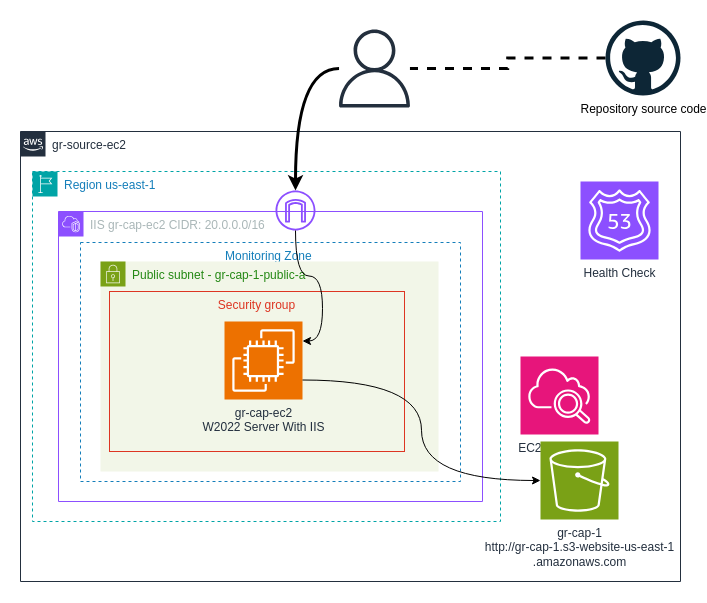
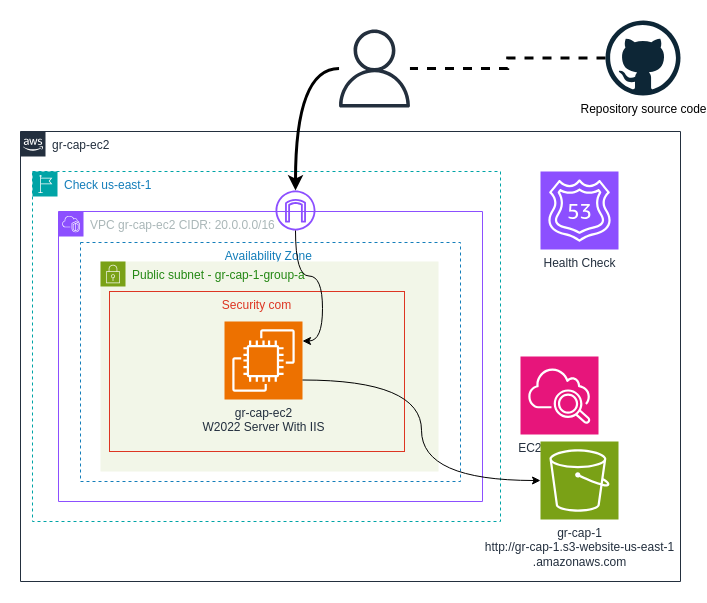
node "gr-source-ec2": label "gr-source-ec2" -> "gr-cap-ec2"
node "Region us-east-1": label "Region us-east-1" -> "Check us-east-1"
node "Health Check": moved (620, 221) -> (580, 211)
node "IIS gr-cap-ec2 CIDR: 20.0.0.0/16": label "IIS gr-cap-ec2 CIDR: 20.0.0.0/16" -> "VPC gr-cap-ec2 CIDR: 20.0.0.0/16"
node "Monitoring Zone": label "Monitoring Zone" -> "Availability Zone"
node "Public subnet - gr-cap-1-public-a": label "Public subnet - gr-cap-1-public-a" -> "Public subnet - gr-cap-1-group-a"
node "Security group": label "Security group" -> "Security com"
